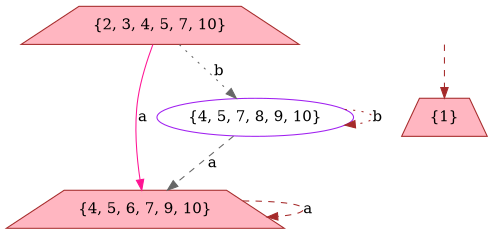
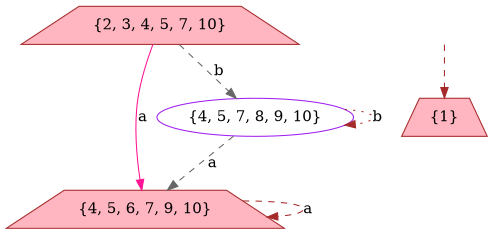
edge "{2, 3, 4, 5, 7, 10}" -> "{4, 5, 7, 8, 9, 10}": style dotted -> dashed
